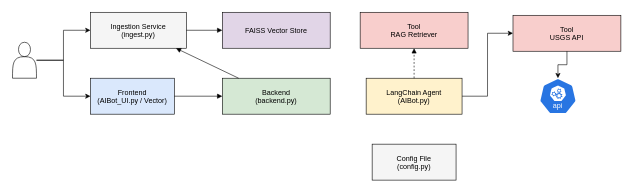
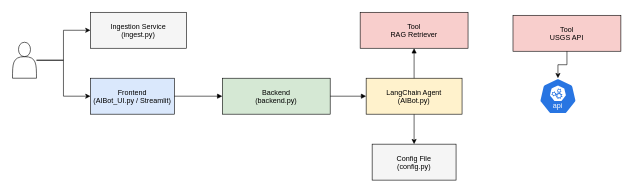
edge "Ingestion Service (ingest.py)" -> "FAISS Vector Store": removed
node "FAISS Vector Store": removed
edge "LangChain Agent (AIBot.py)" -> "Tool RAG Retriever": style dashed -> solid
edge "LangChain Agent (AIBot.py)" -> "Tool USGS API": now "LangChain Agent (AIBot.py)" -> "Config File (config.py)"
edge "Backend (backend.py)" -> "Ingestion Service (ingest.py)": now "Backend (backend.py)" -> "LangChain Agent (AIBot.py)"
node "Frontend (AIBot_UI.py / Vector)": label "Frontend (AIBot_UI.py / Vector)" -> "Frontend (AIBot_UI.py / Streamlit)"
